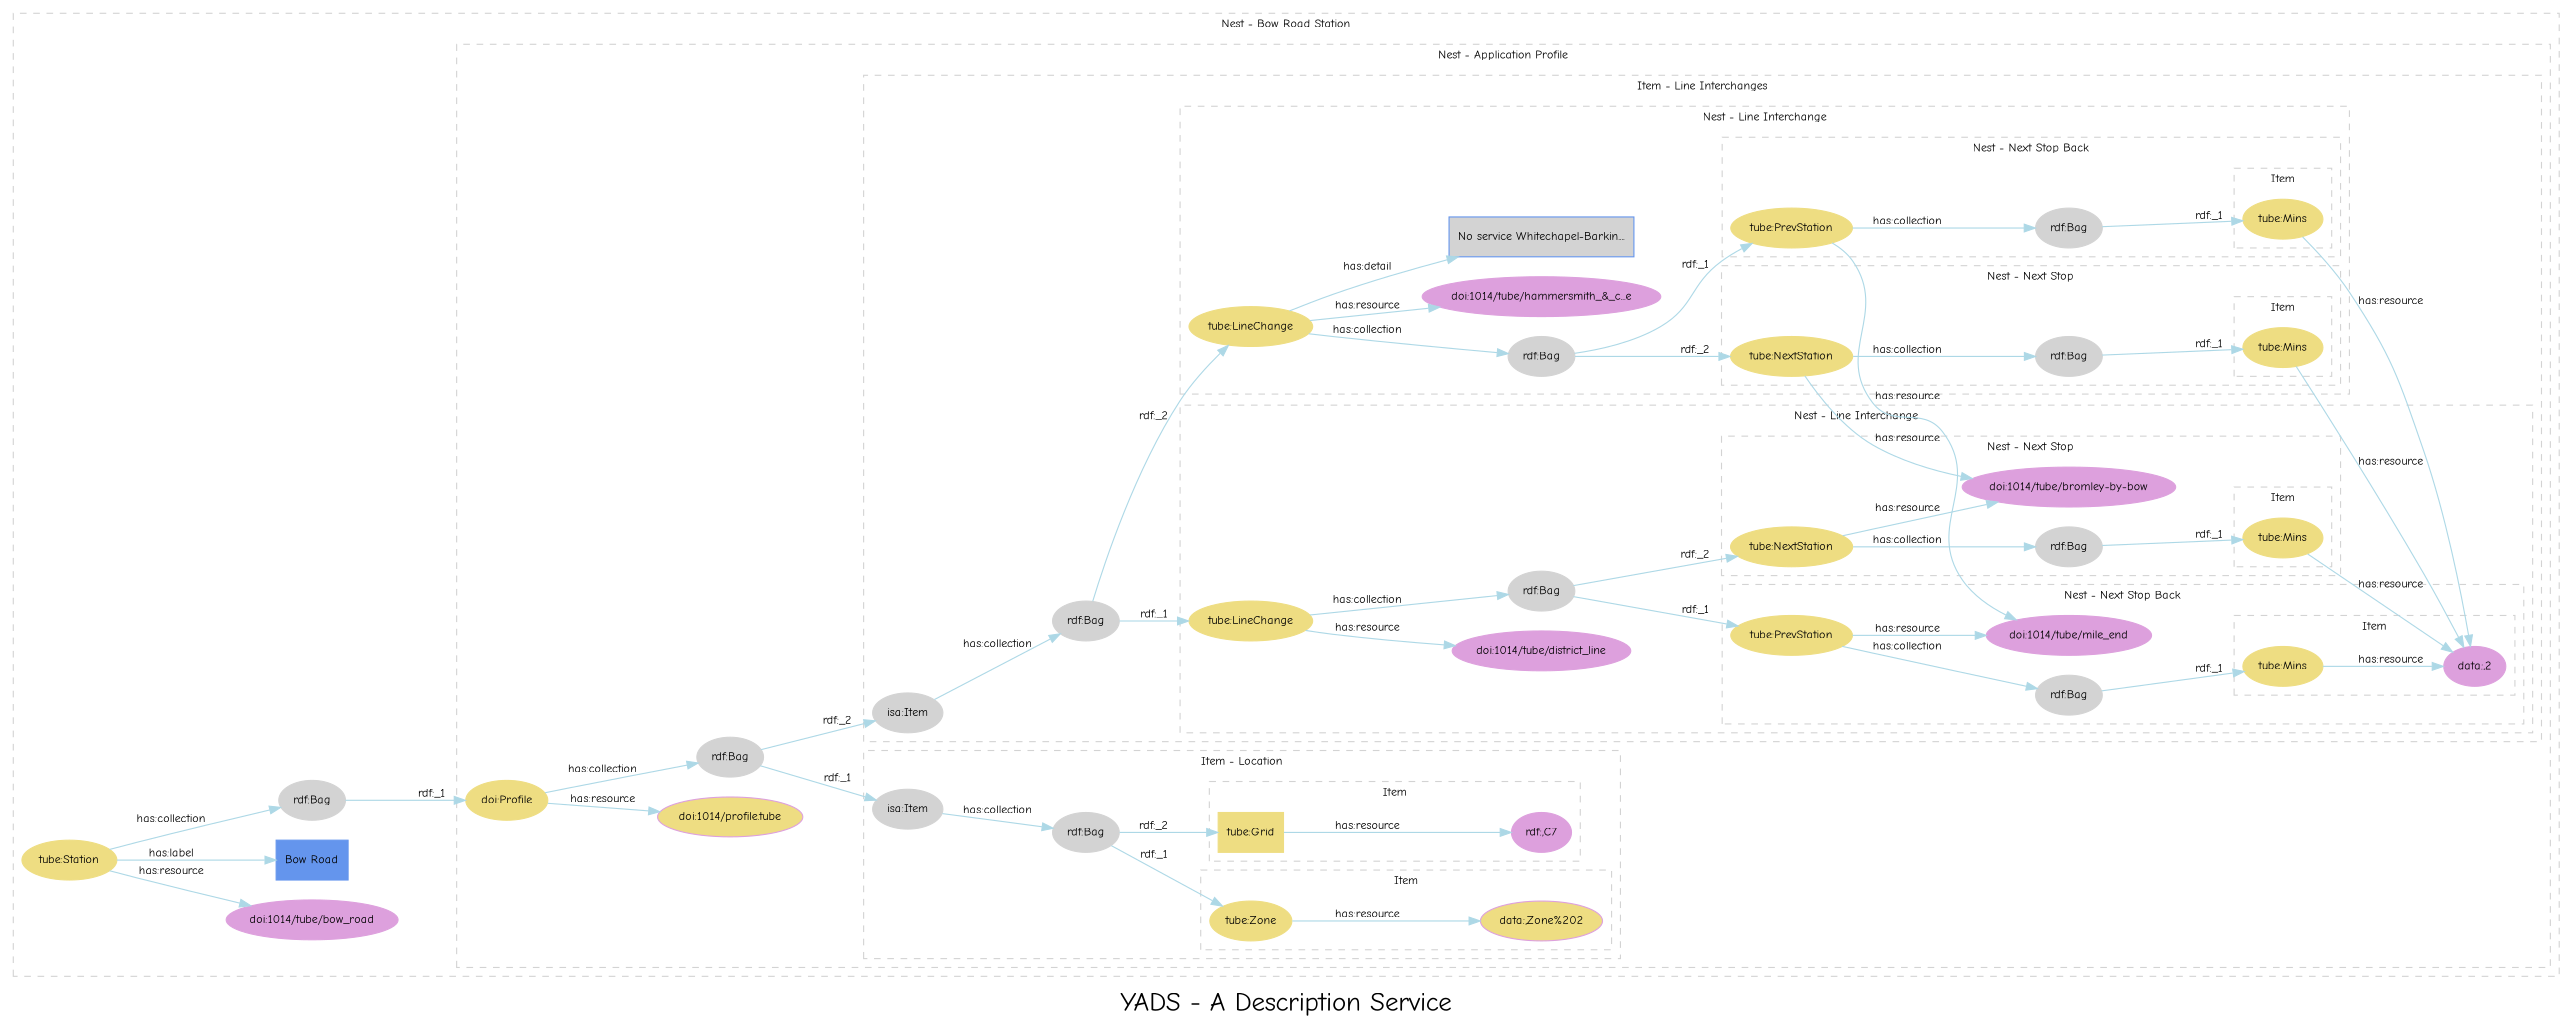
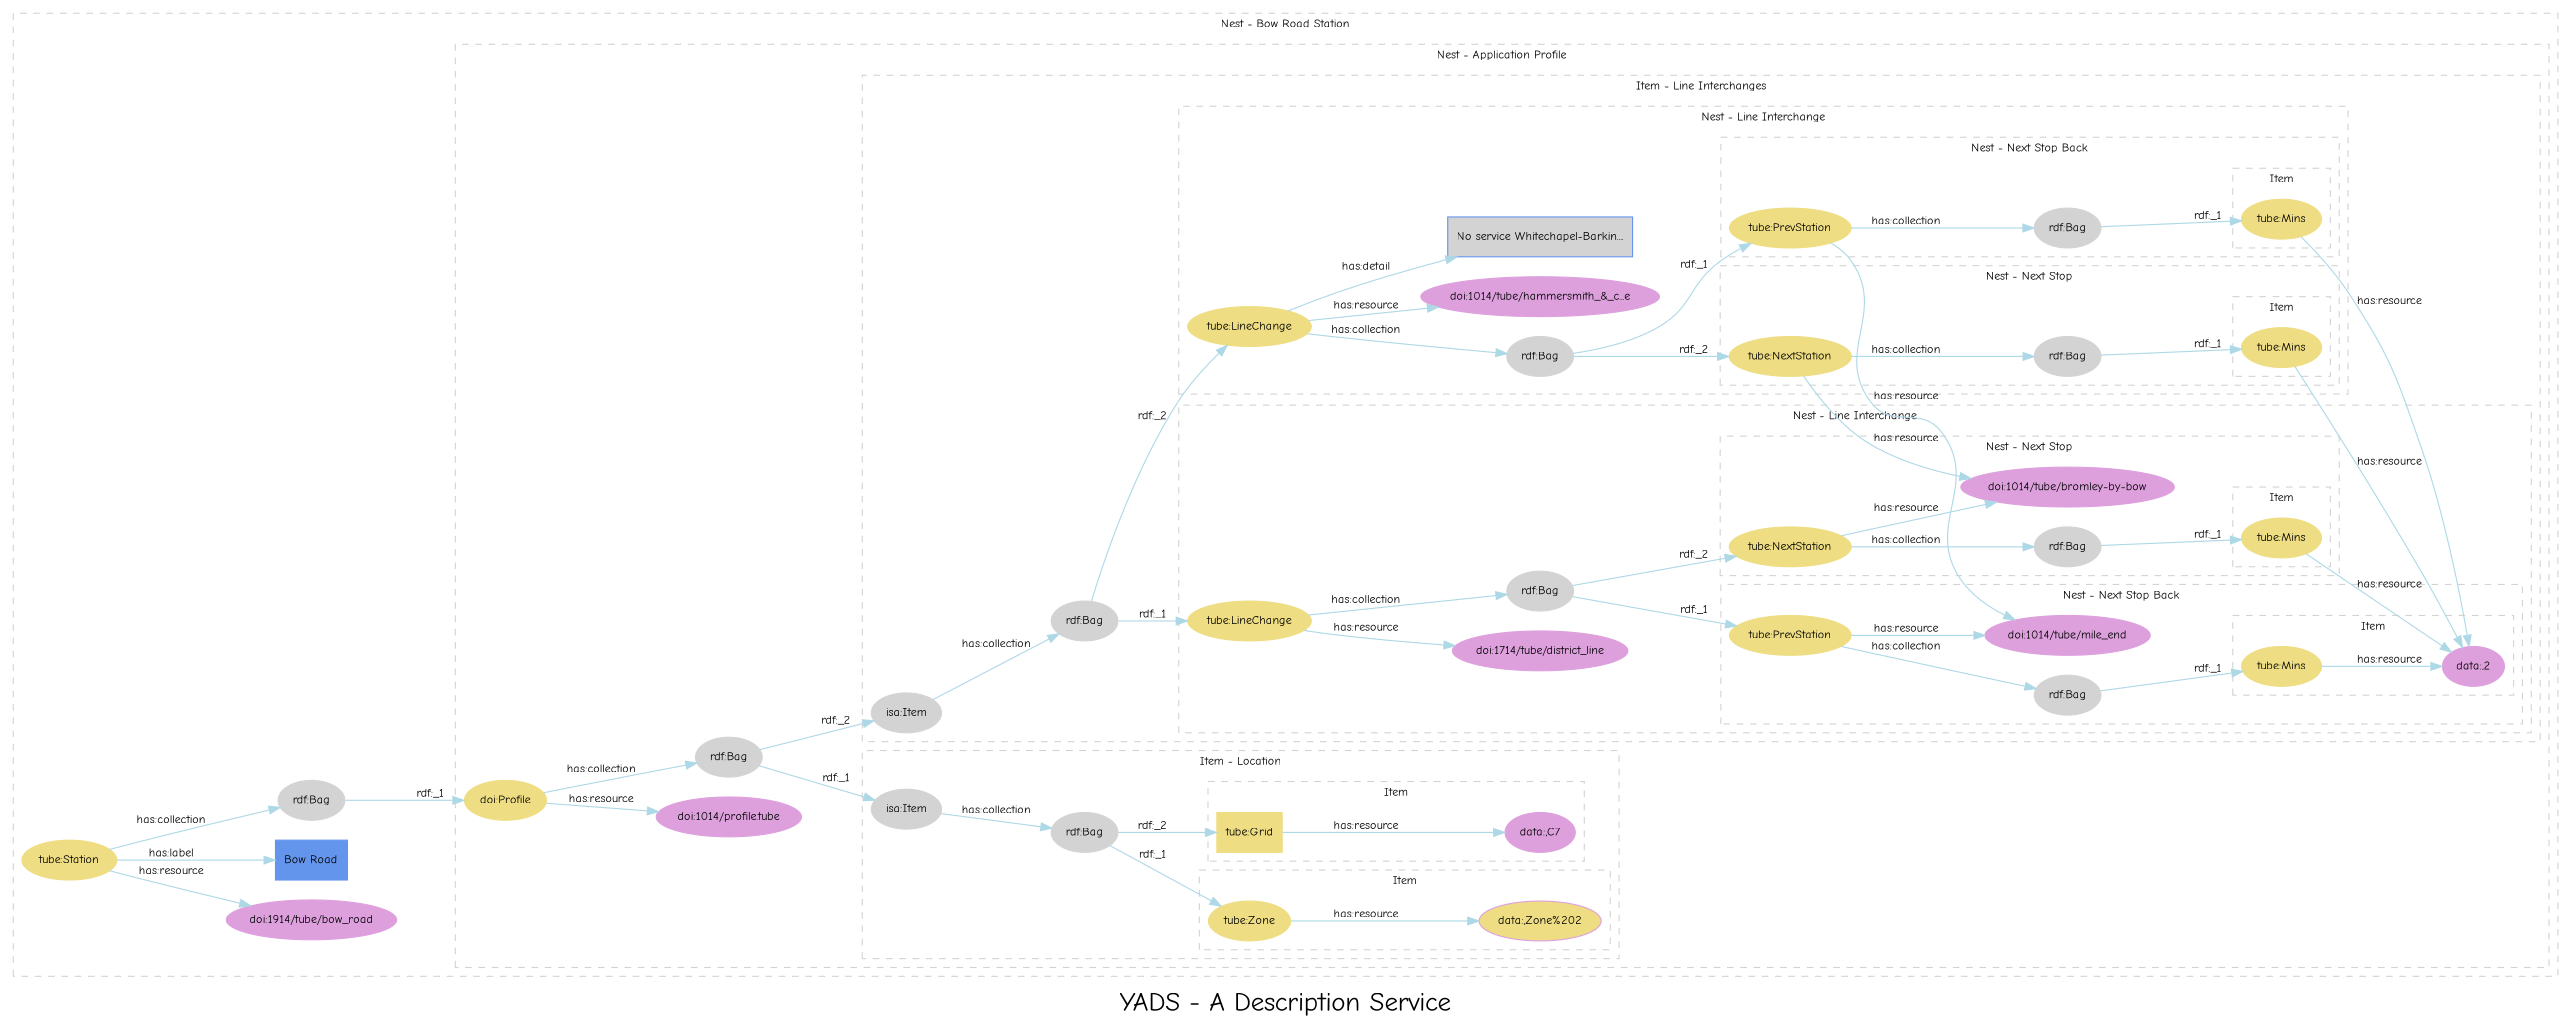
node "doi:1014/tube/district_line": label "doi:1014/tube/district_line" -> "doi:1714/tube/district_line"
node "doi:1014/profile.tube": fillcolor lightgoldenrod -> plum
node "rdf:,C7": label "rdf:,C7" -> "data:,C7"
node "doi:1014/tube/bow_road": label "doi:1014/tube/bow_road" -> "doi:1914/tube/bow_road"
